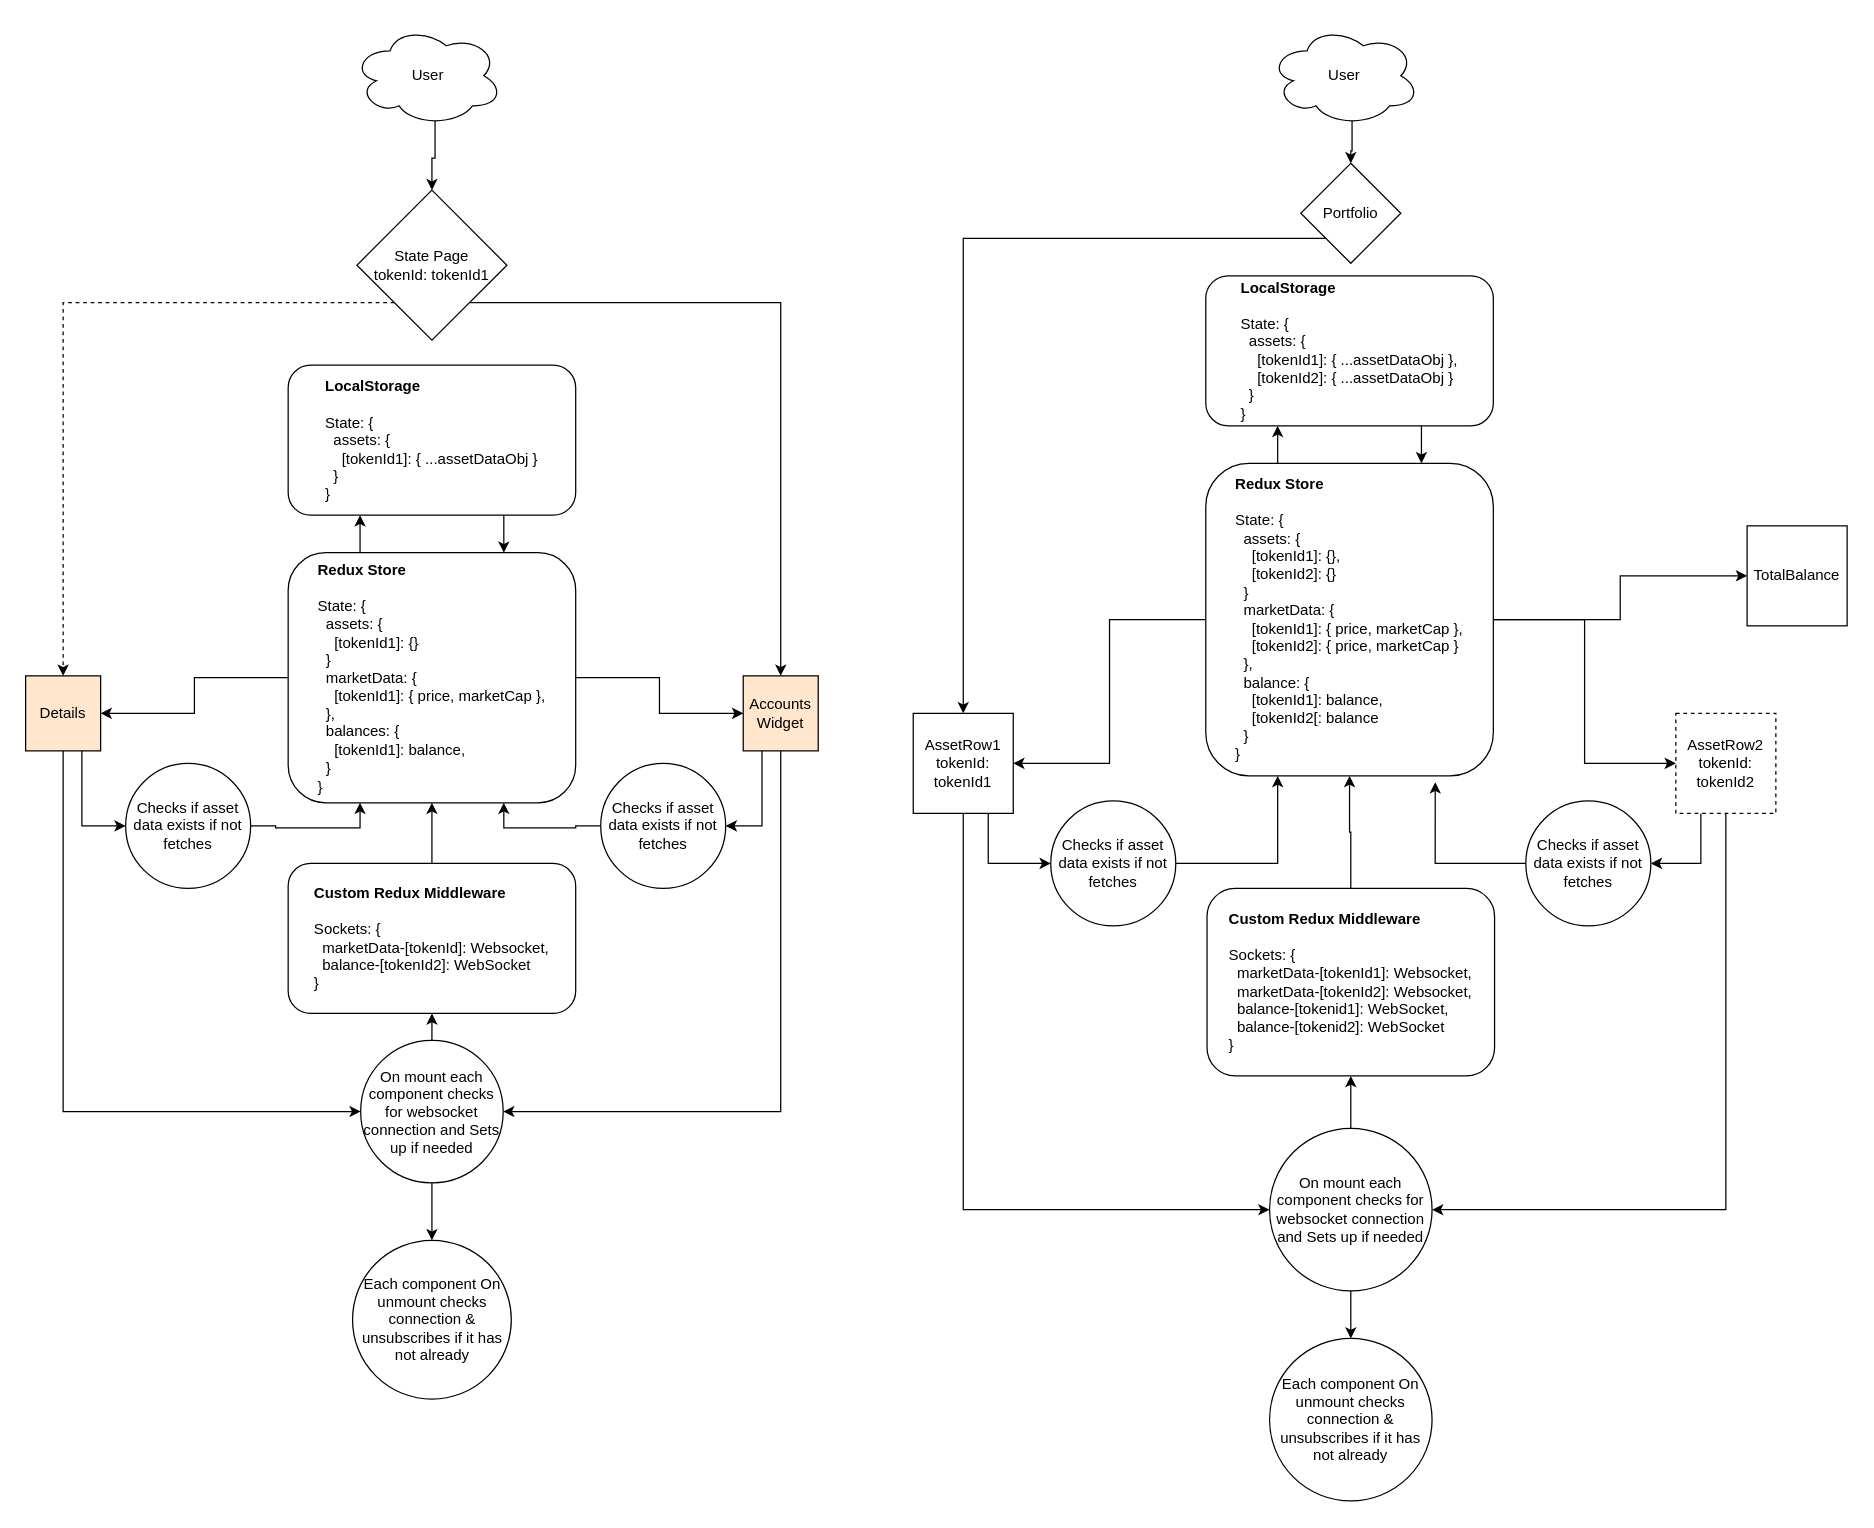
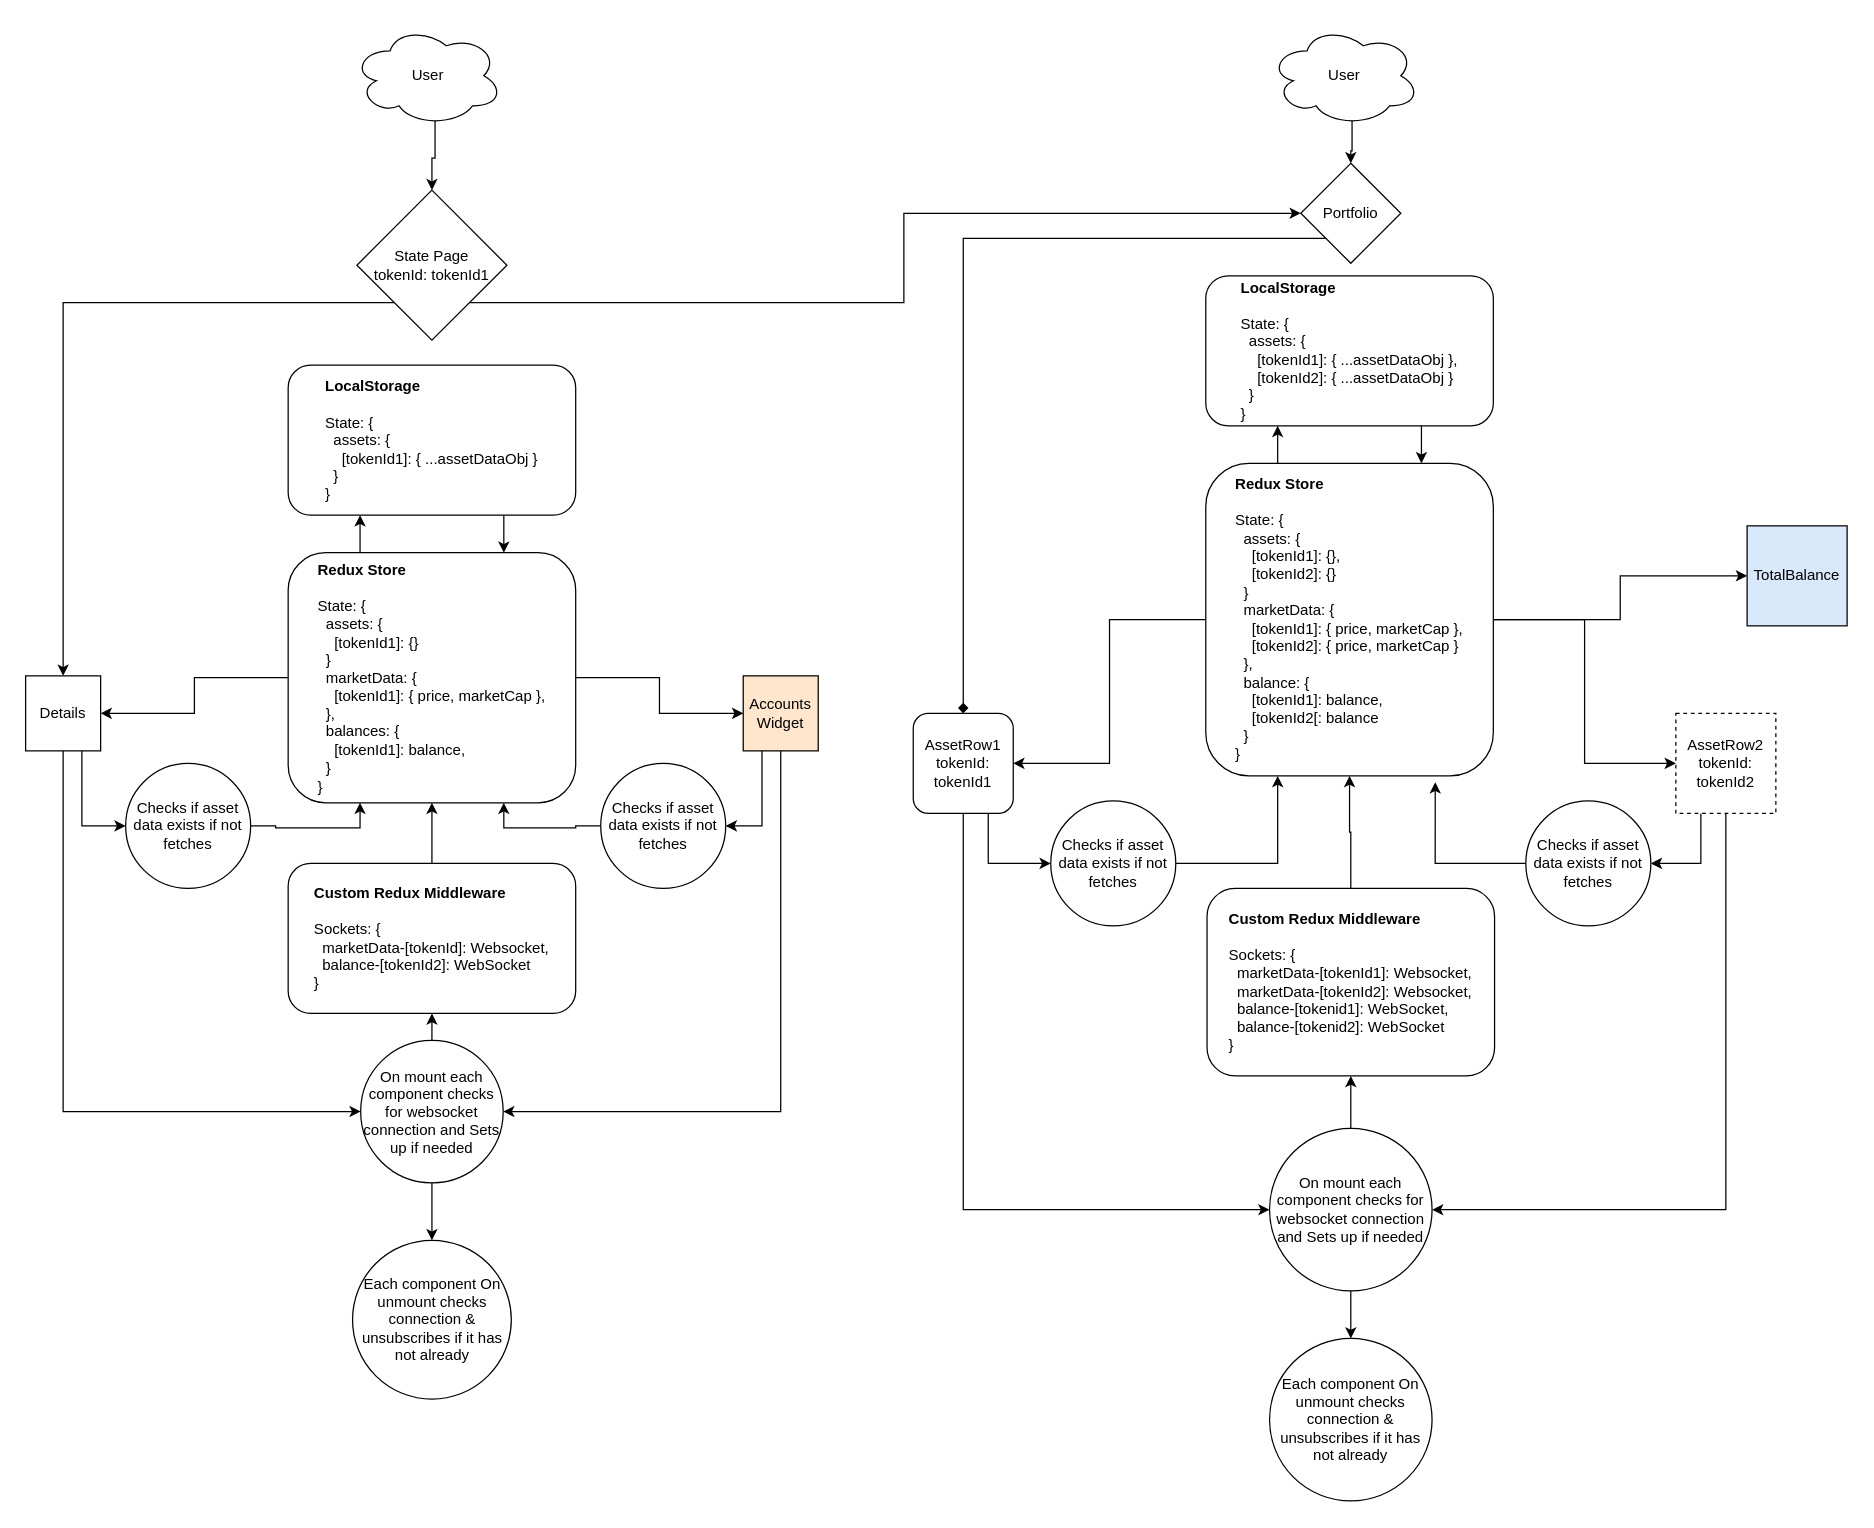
edge "State Page tokenId: tokenId1" -> "Details": style dashed -> solid
edge "State Page tokenId: tokenId1" -> "Accounts Widget": now "State Page tokenId: tokenId1" -> "Portfolio"
node "TotalBalance": fillcolor #ffffff -> #dae8fc
edge "Portfolio" -> "AssetRow1 tokenId: tokenId1": arrowhead classic -> diamond
node "Details": fillcolor #ffe6cc -> #ffffff
node "AssetRow1 tokenId: tokenId1": shape rectangle -> rounded rectangle
